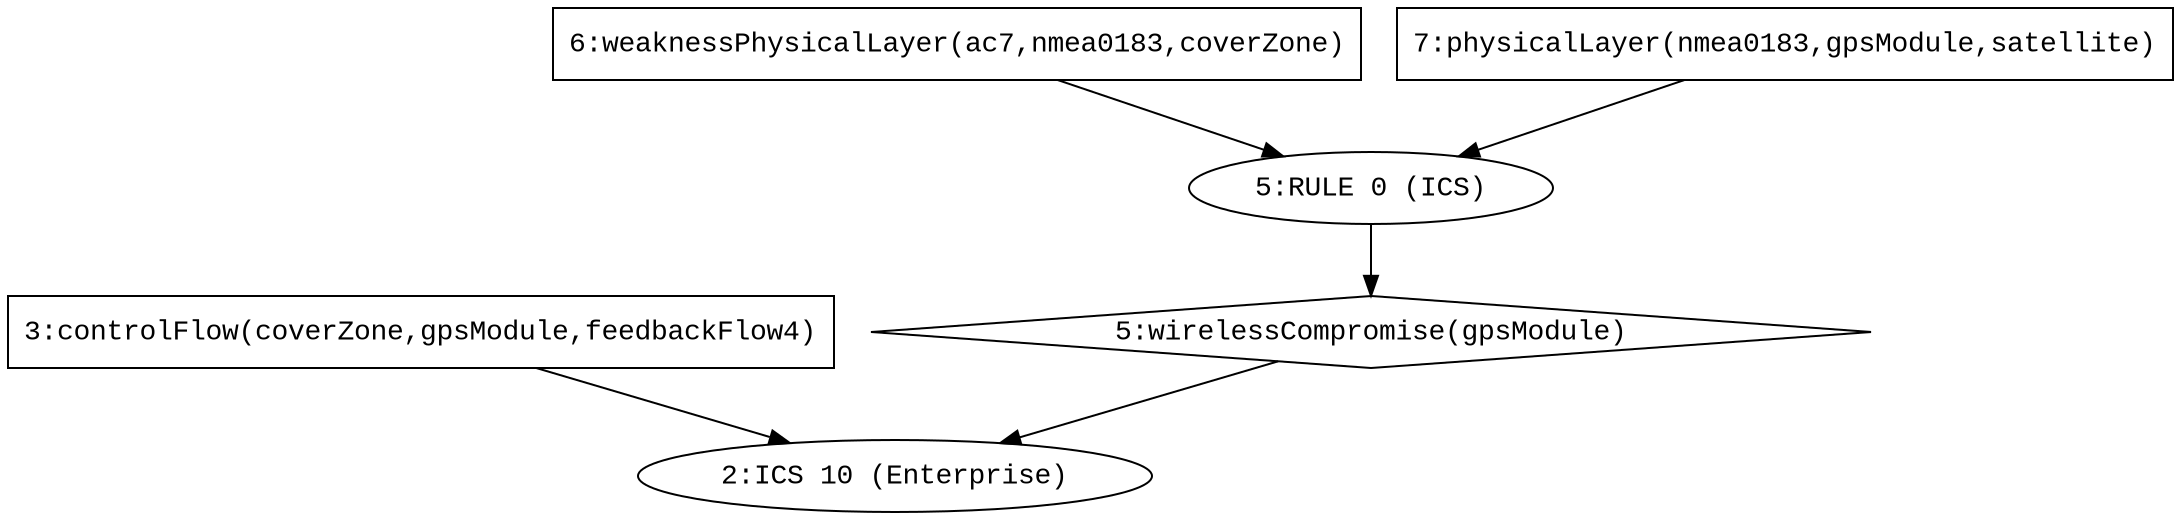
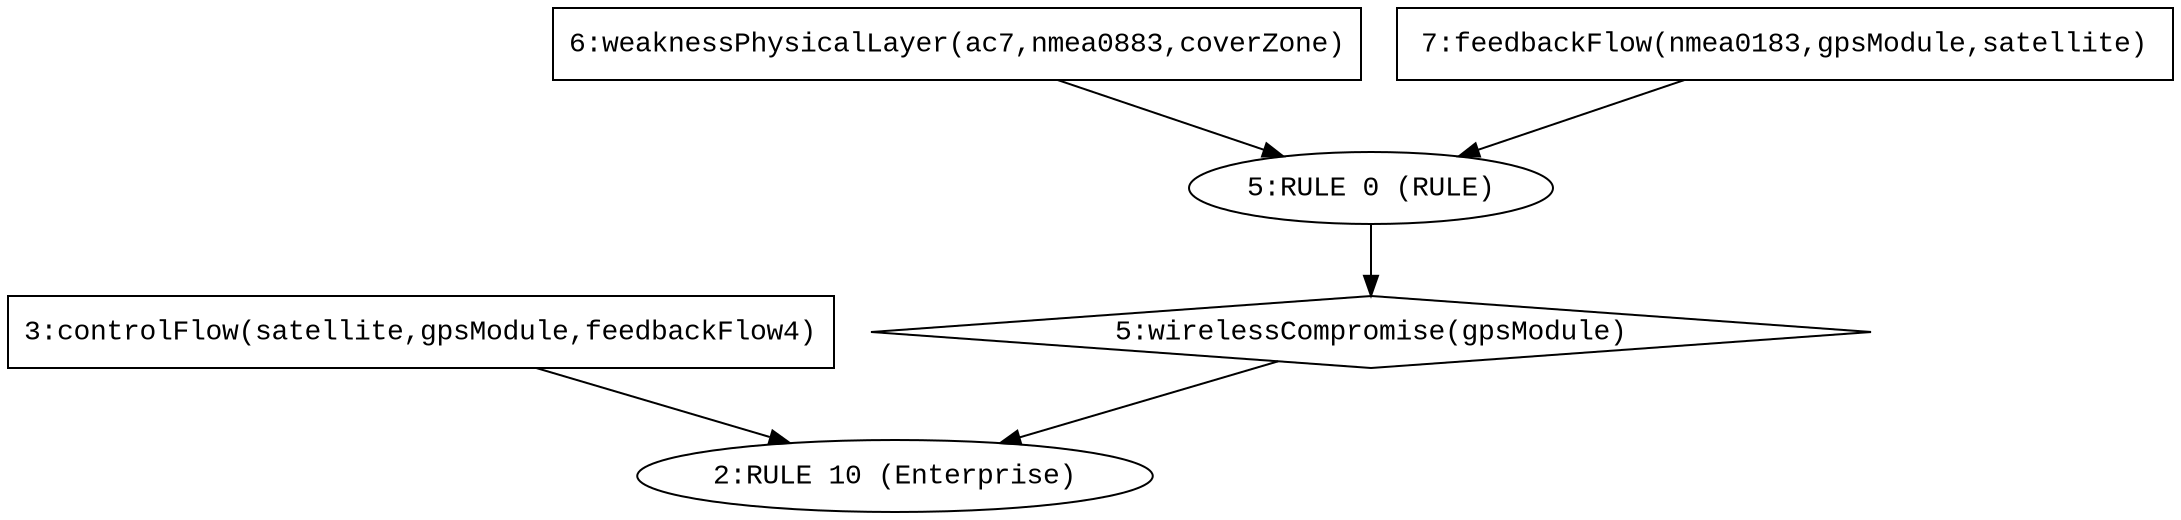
node "6:weaknessPhysicalLayer(ac7,nmea0183,coverZone)": label "6:weaknessPhysicalLayer(ac7,nmea0183,coverZone)" -> "6:weaknessPhysicalLayer(ac7,nmea0883,coverZone)"
node "7:physicalLayer(nmea0183,gpsModule,satellite)": label "7:physicalLayer(nmea0183,gpsModule,satellite)" -> "7:feedbackFlow(nmea0183,gpsModule,satellite)"
node "5:RULE 0 (ICS)": label "5:RULE 0 (ICS)" -> "5:RULE 0 (RULE)"
node "3:controlFlow(coverZone,gpsModule,feedbackFlow4)": label "3:controlFlow(coverZone,gpsModule,feedbackFlow4)" -> "3:controlFlow(satellite,gpsModule,feedbackFlow4)"
node "2:ICS 10 (Enterprise)": label "2:ICS 10 (Enterprise)" -> "2:RULE 10 (Enterprise)"
